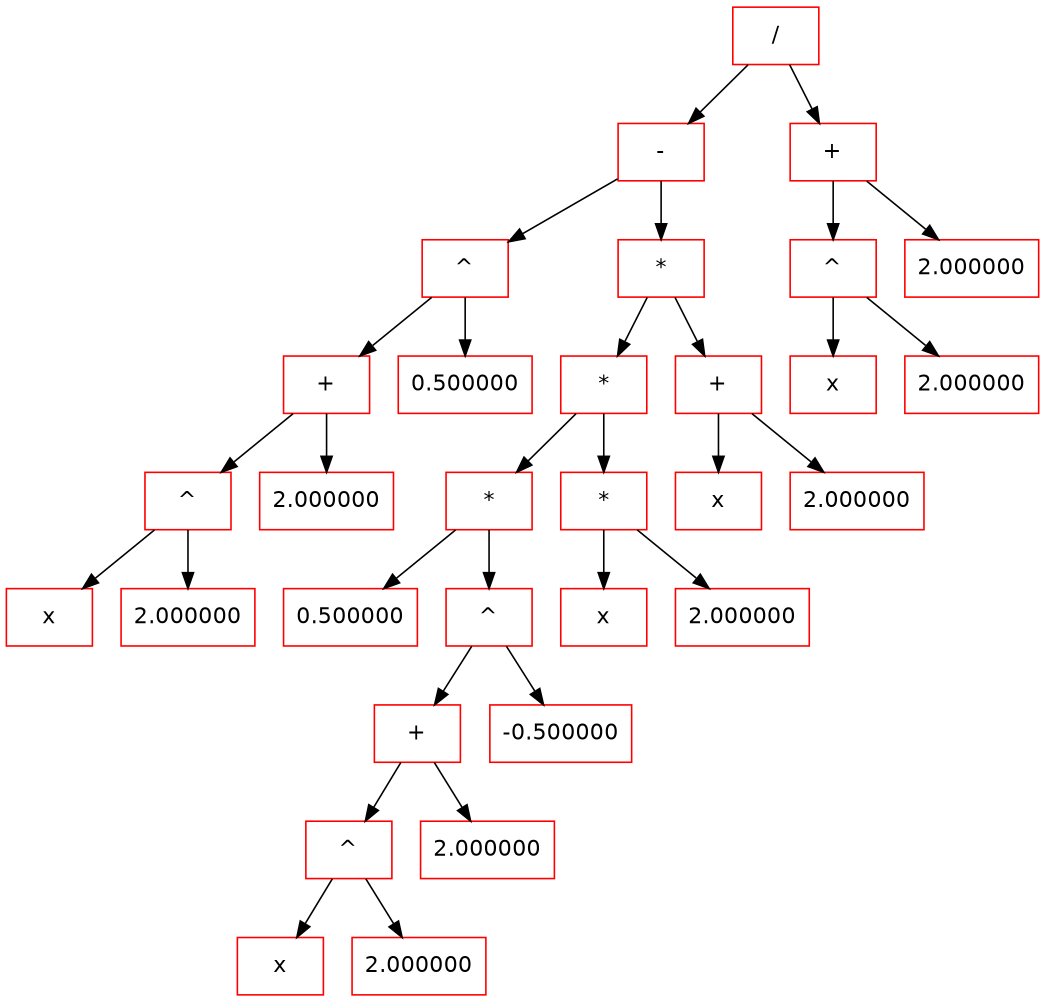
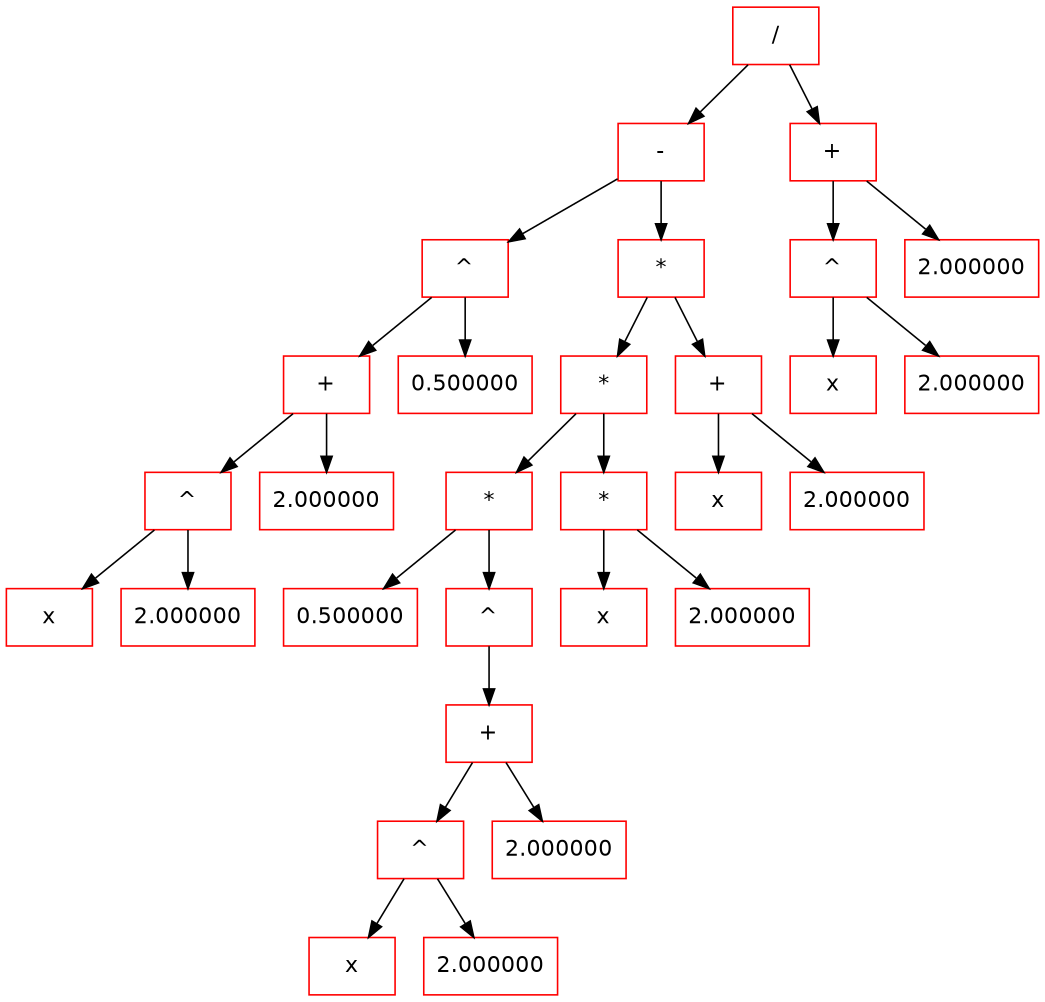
node "-0.500000": removed
